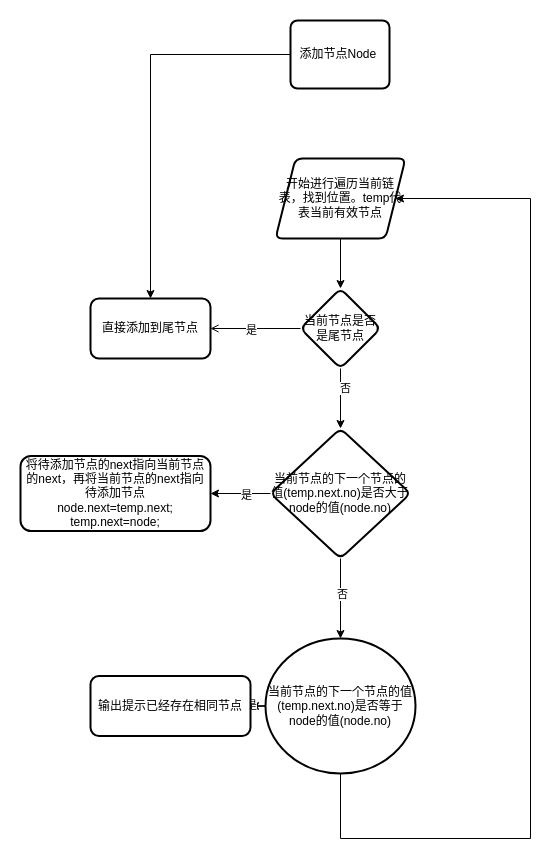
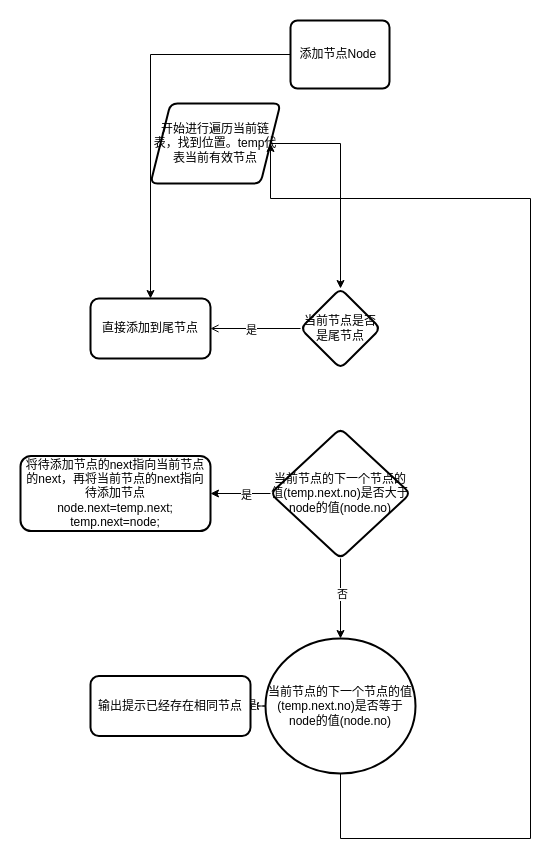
node "开始进行遍历当前链表，找到位置。temp代表当前有效节点": moved (341, 199) -> (216, 144)
edge "当前节点是否是尾节点" -> "当前节点的下一个节点的值(temp.next.no)是否大于node的值(node.no)": removed, label "否"
edge "当前节点的下一个节点的值(temp.next.no)是否等于node的值(node.no)" -> "输出提示已经存在相同节点": style solid -> dashed
